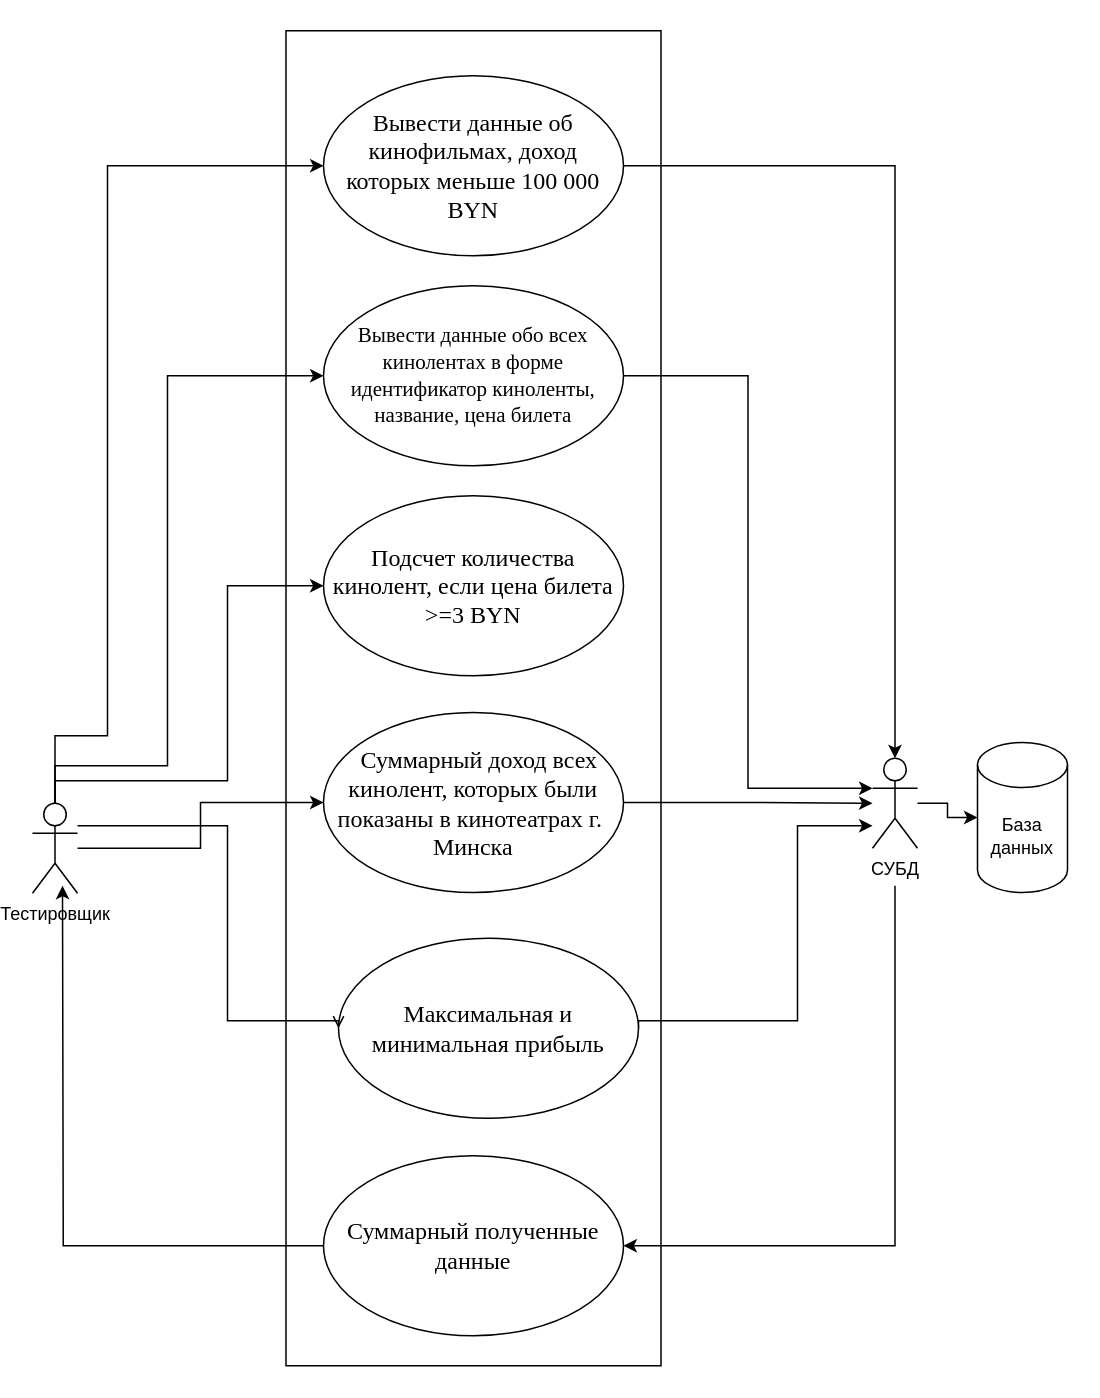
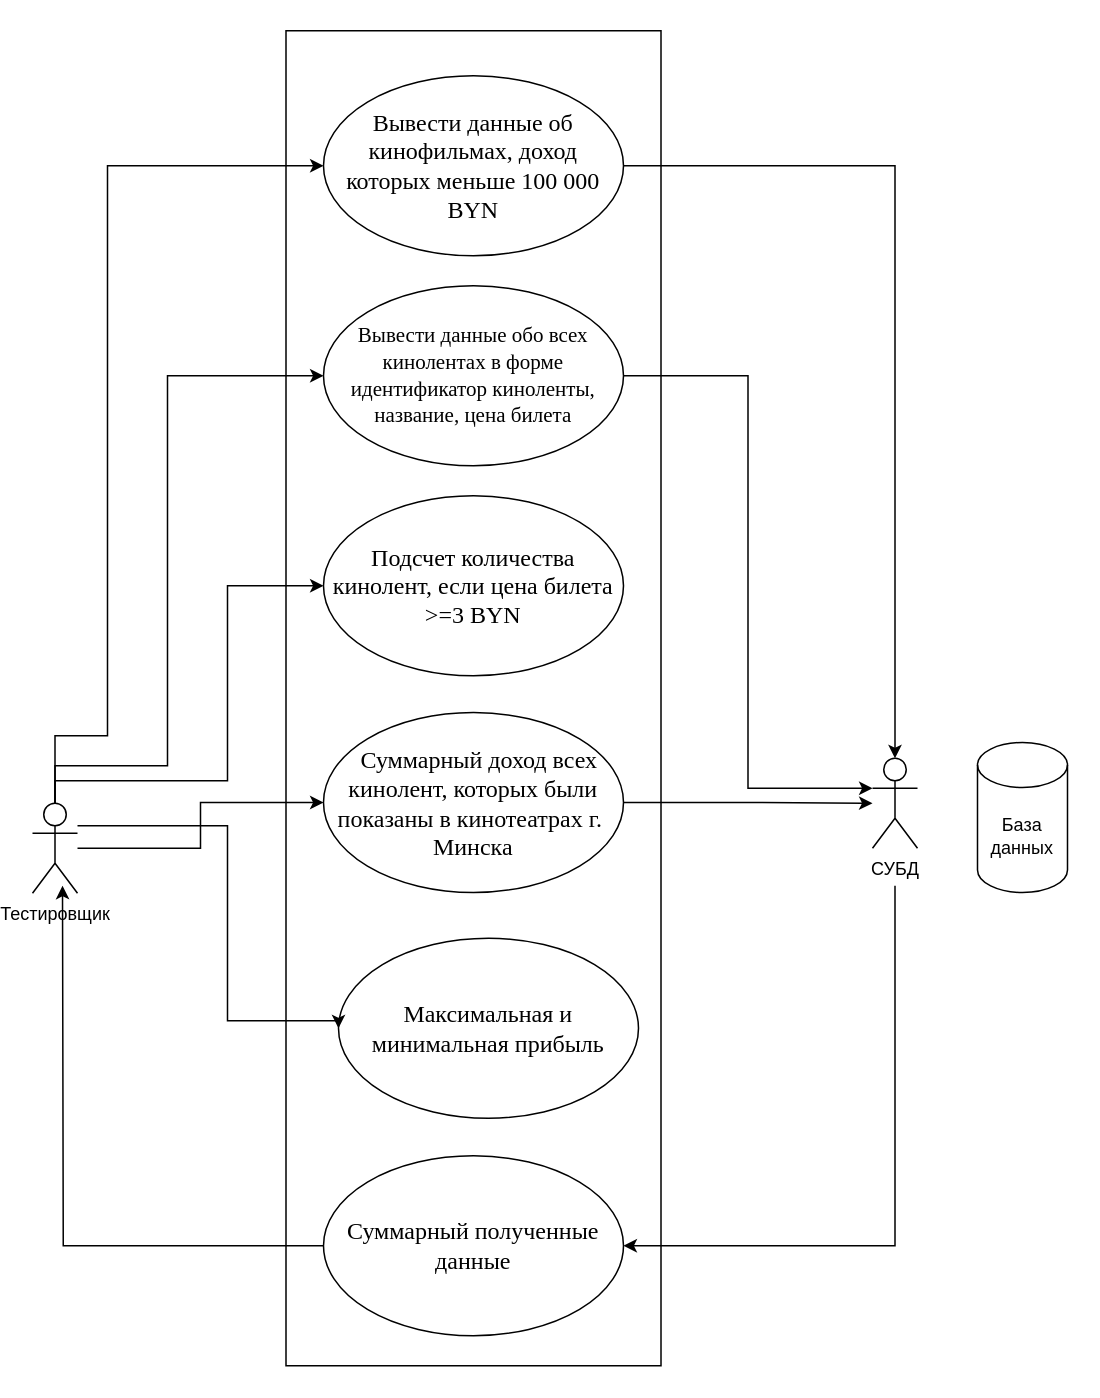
edge "СУБД" -> "База данных": removed
edge "Максимальная и минимальная прибыль" -> "СУБД": removed
edge "Тестировщик" -> "Максимальная и минимальная прибыль": arrowhead open -> classic
